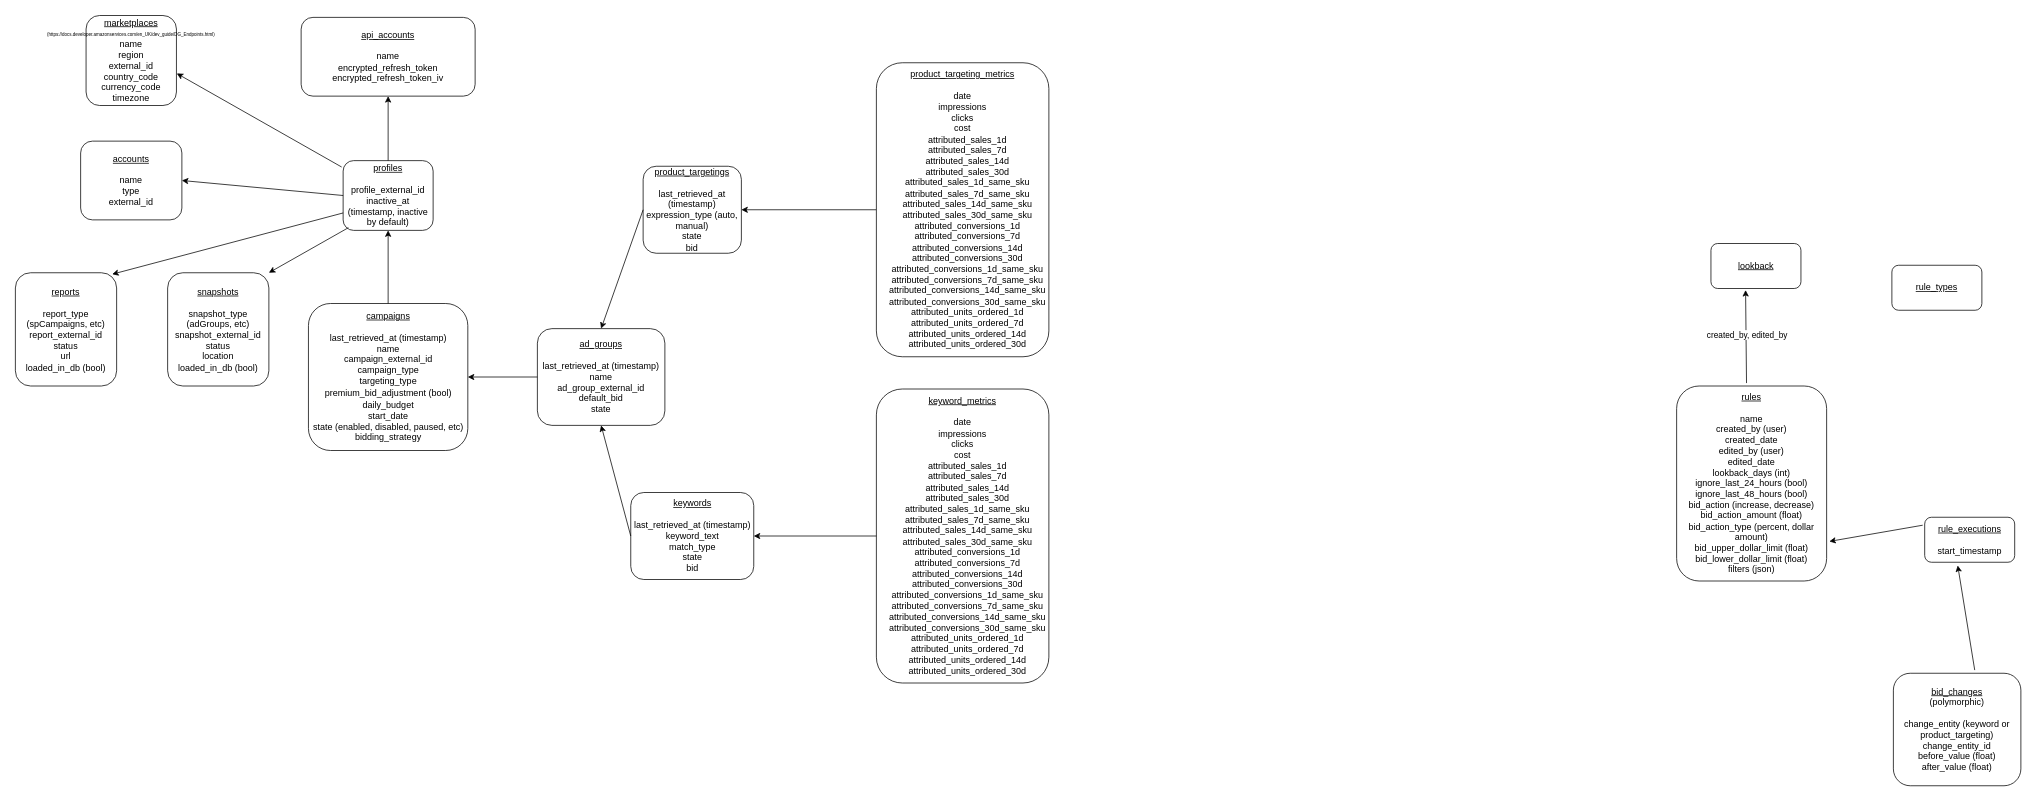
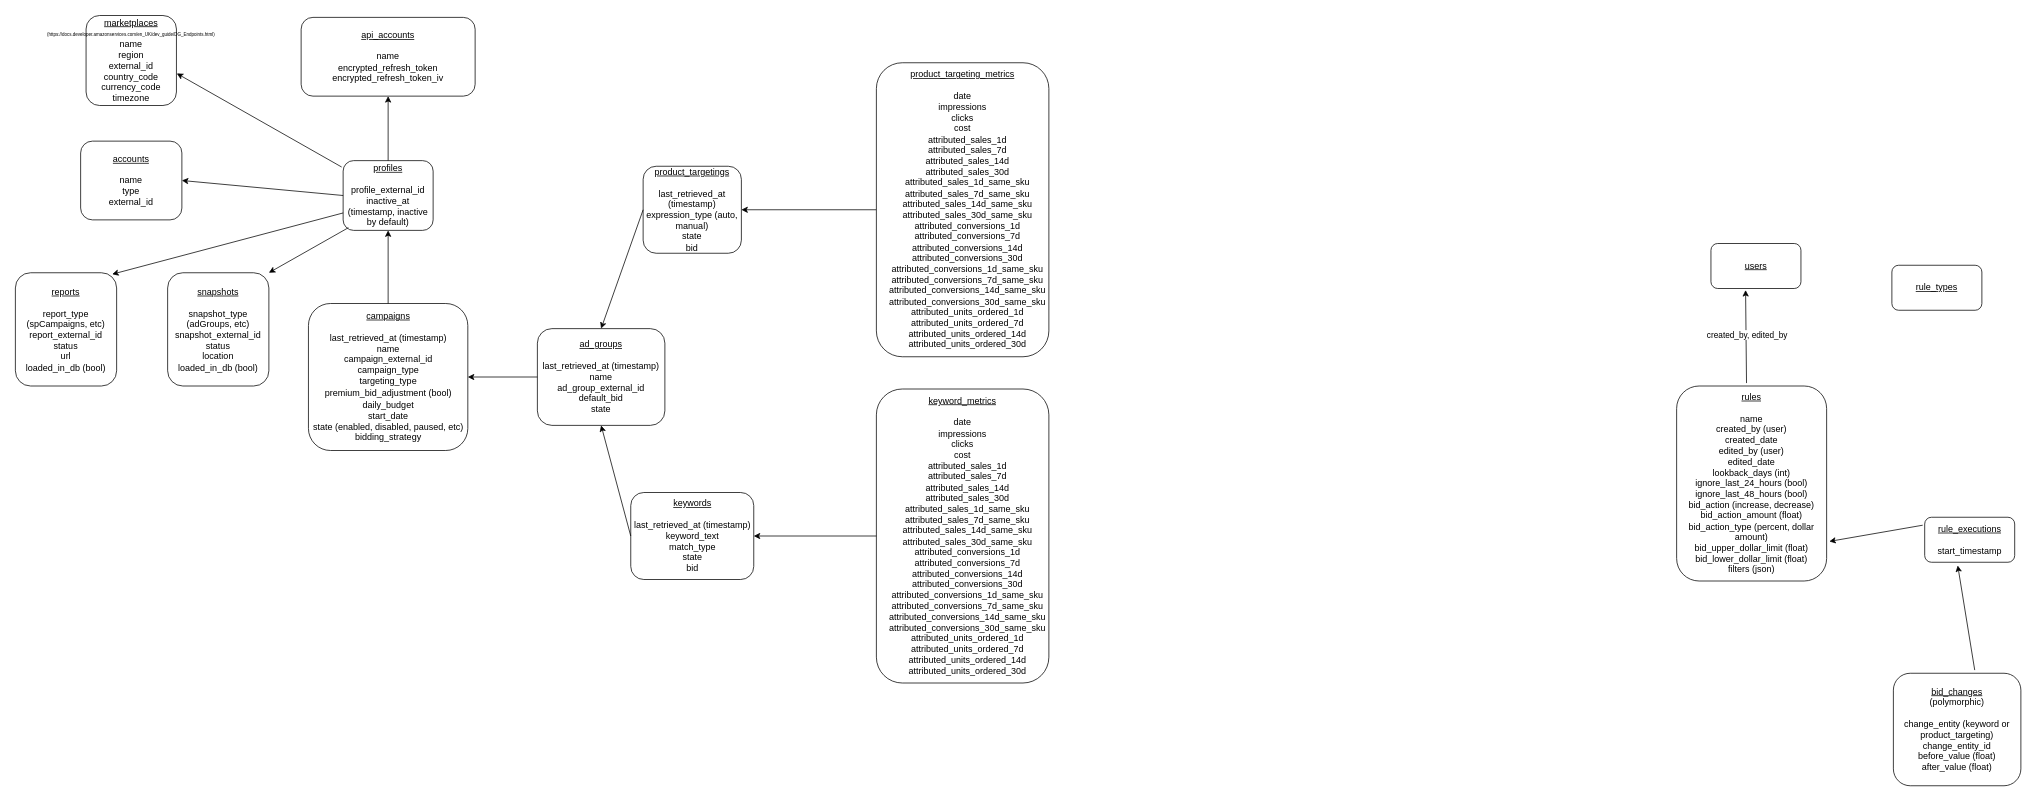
node "lookback": label "lookback" -> "users"
